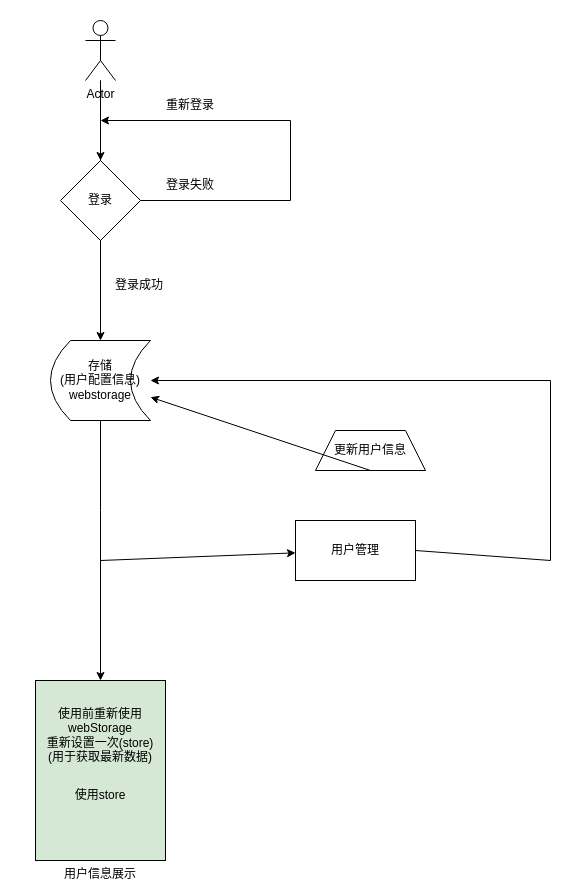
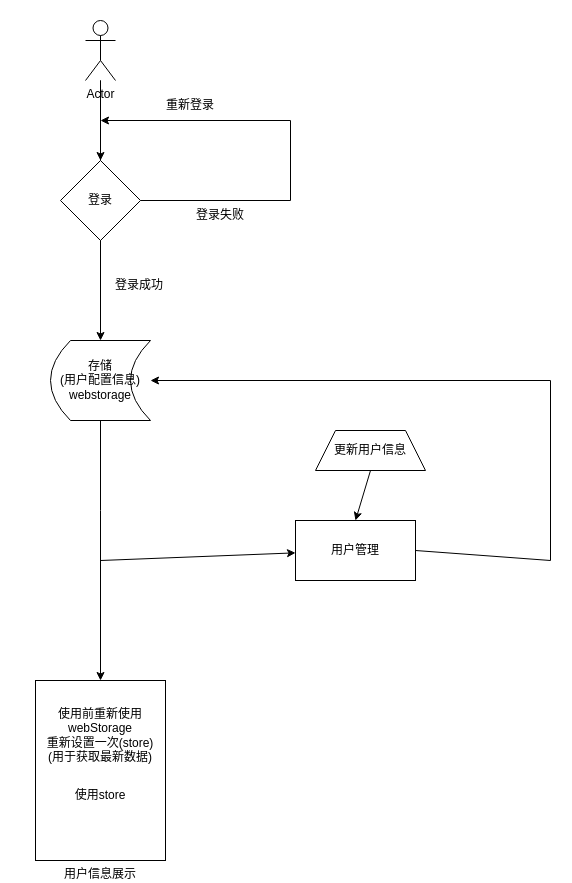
node "登录失败": moved (191, 186) -> (221, 216)
edge "更新用户信息" -> "存储 (用户配置信息) webstorage": now "更新用户信息" -> "用户管理"
node "用户信息展示": fillcolor #d5e8d4 -> #ffffff
